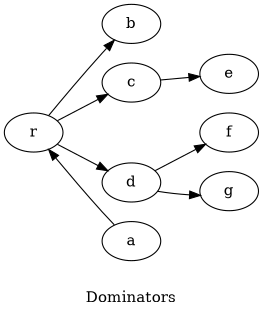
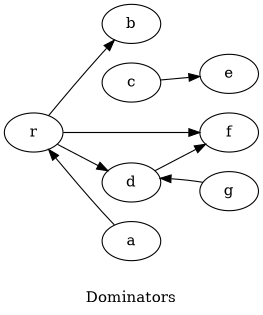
edge "r" -> "c": now "r" -> "f"
edge "d" -> "g": reversed
